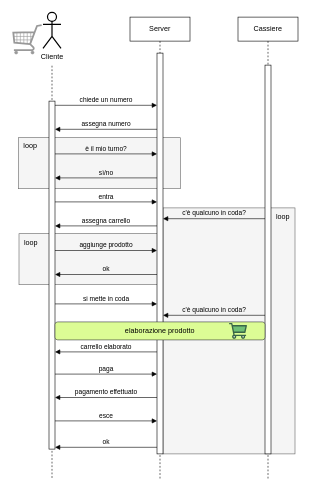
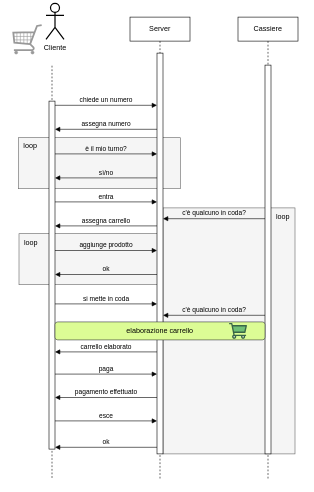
node "Cliente": moved (52, 30) -> (55, 21)
node "elaborazione prodotto": label "elaborazione prodotto" -> "elaborazione carrello"
